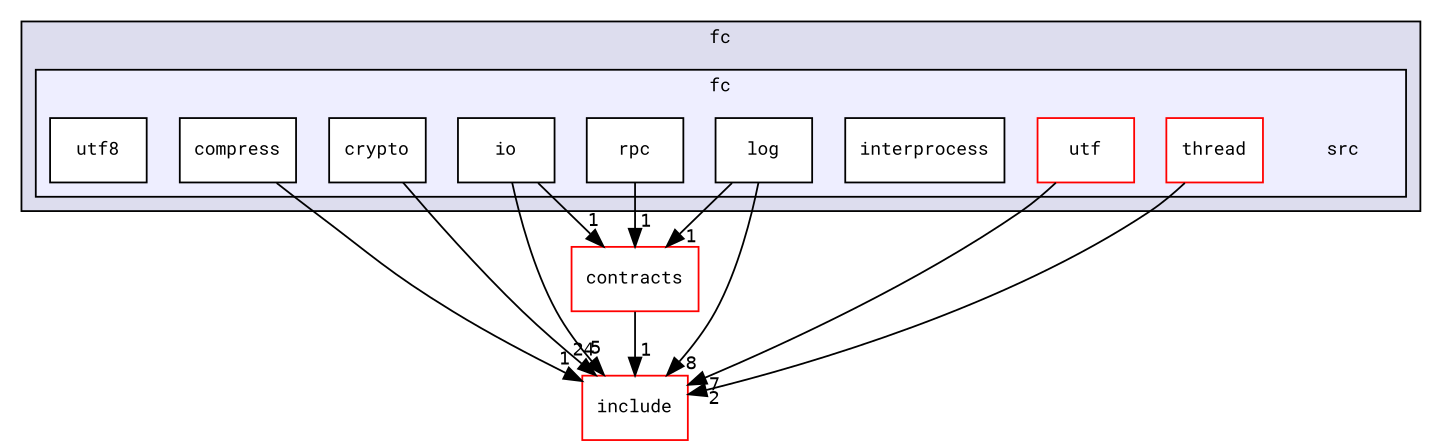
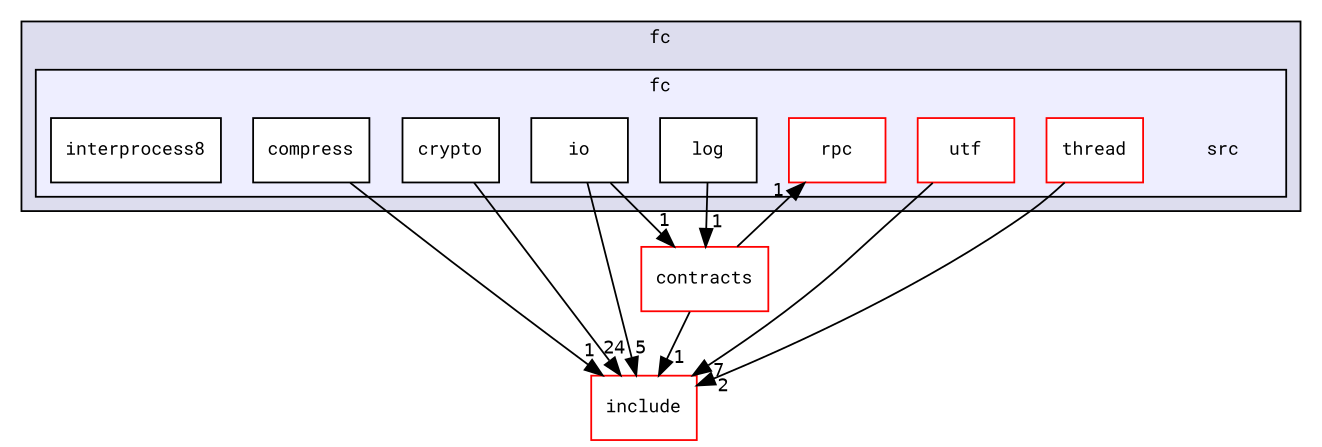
node "utf8": label "utf8" -> "interprocess8"
node "rpc": color black -> red
node "interprocess": removed
edge "rpc" -> "contracts": reversed
edge "log" -> "include": removed
